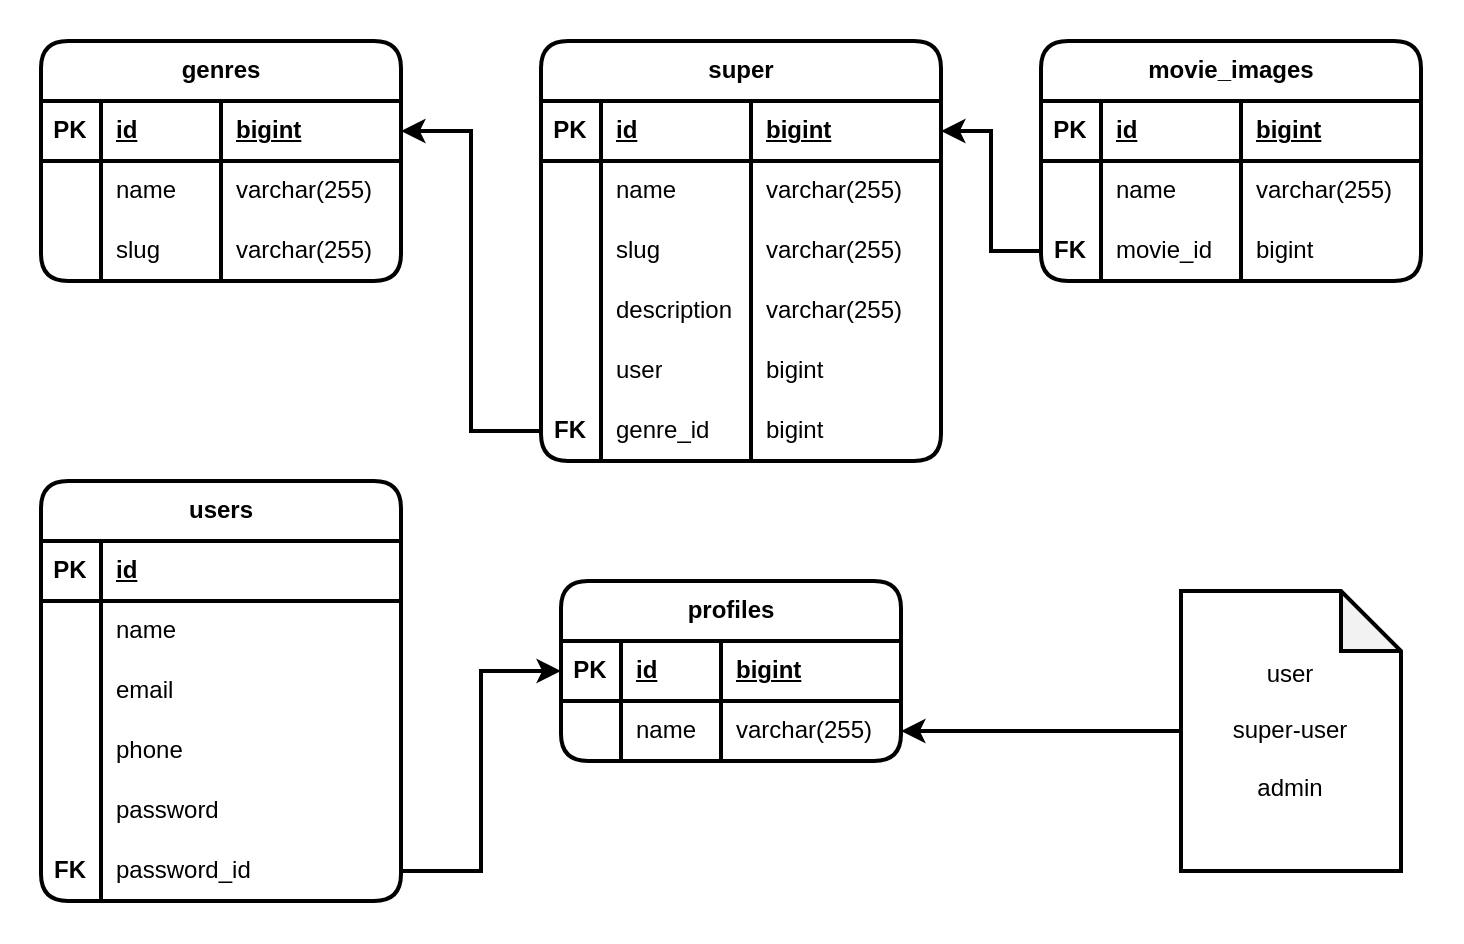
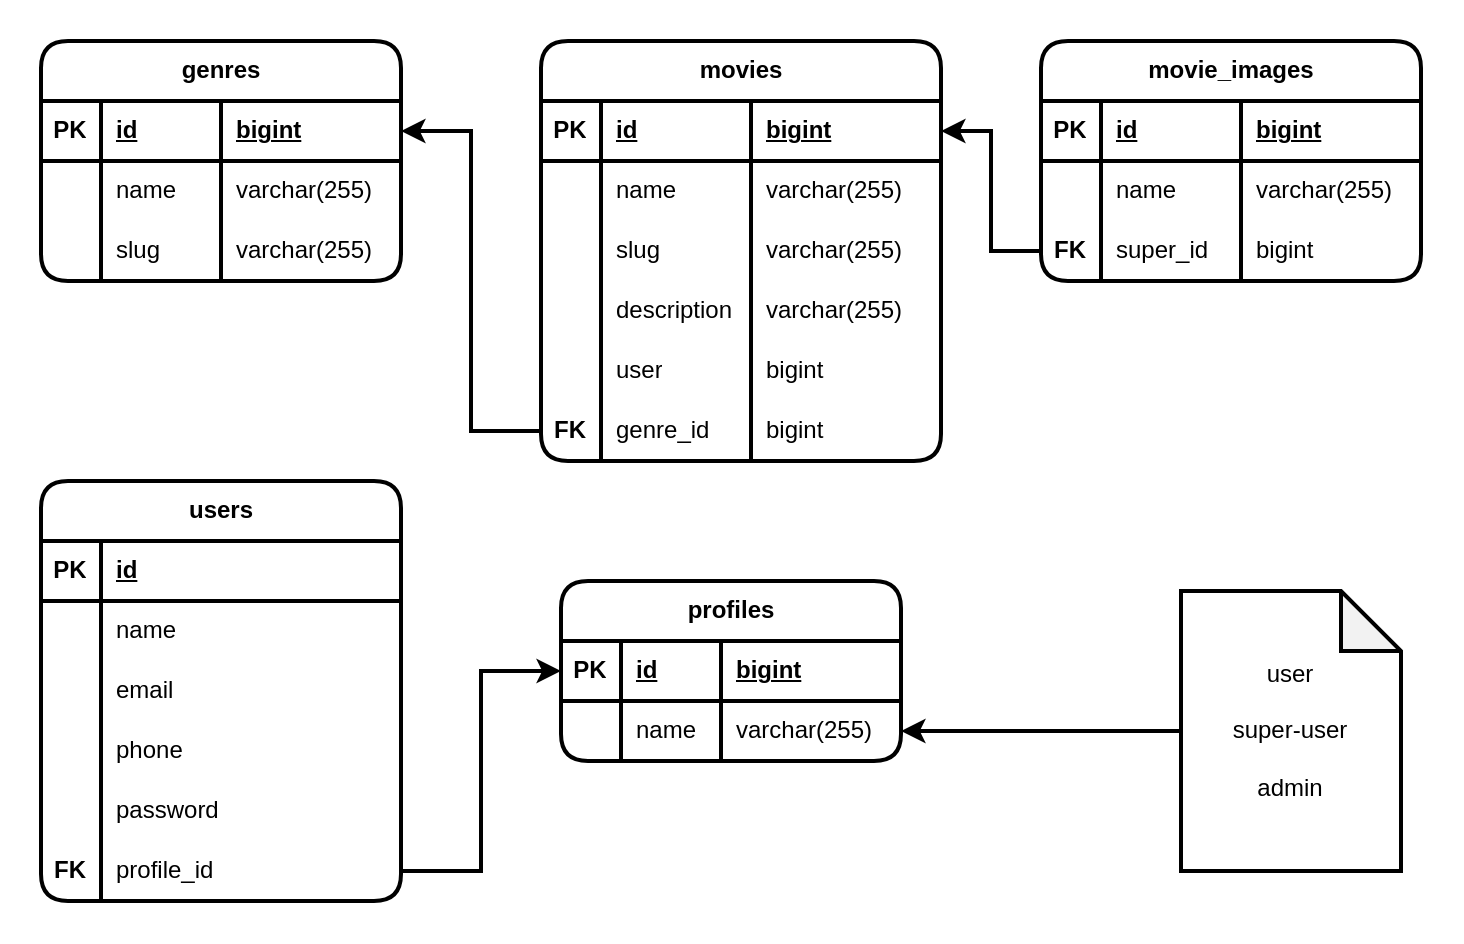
node "super": label "super" -> "movies"
node "movie_id": label "movie_id" -> "super_id"
node "password_id": label "password_id" -> "profile_id"
